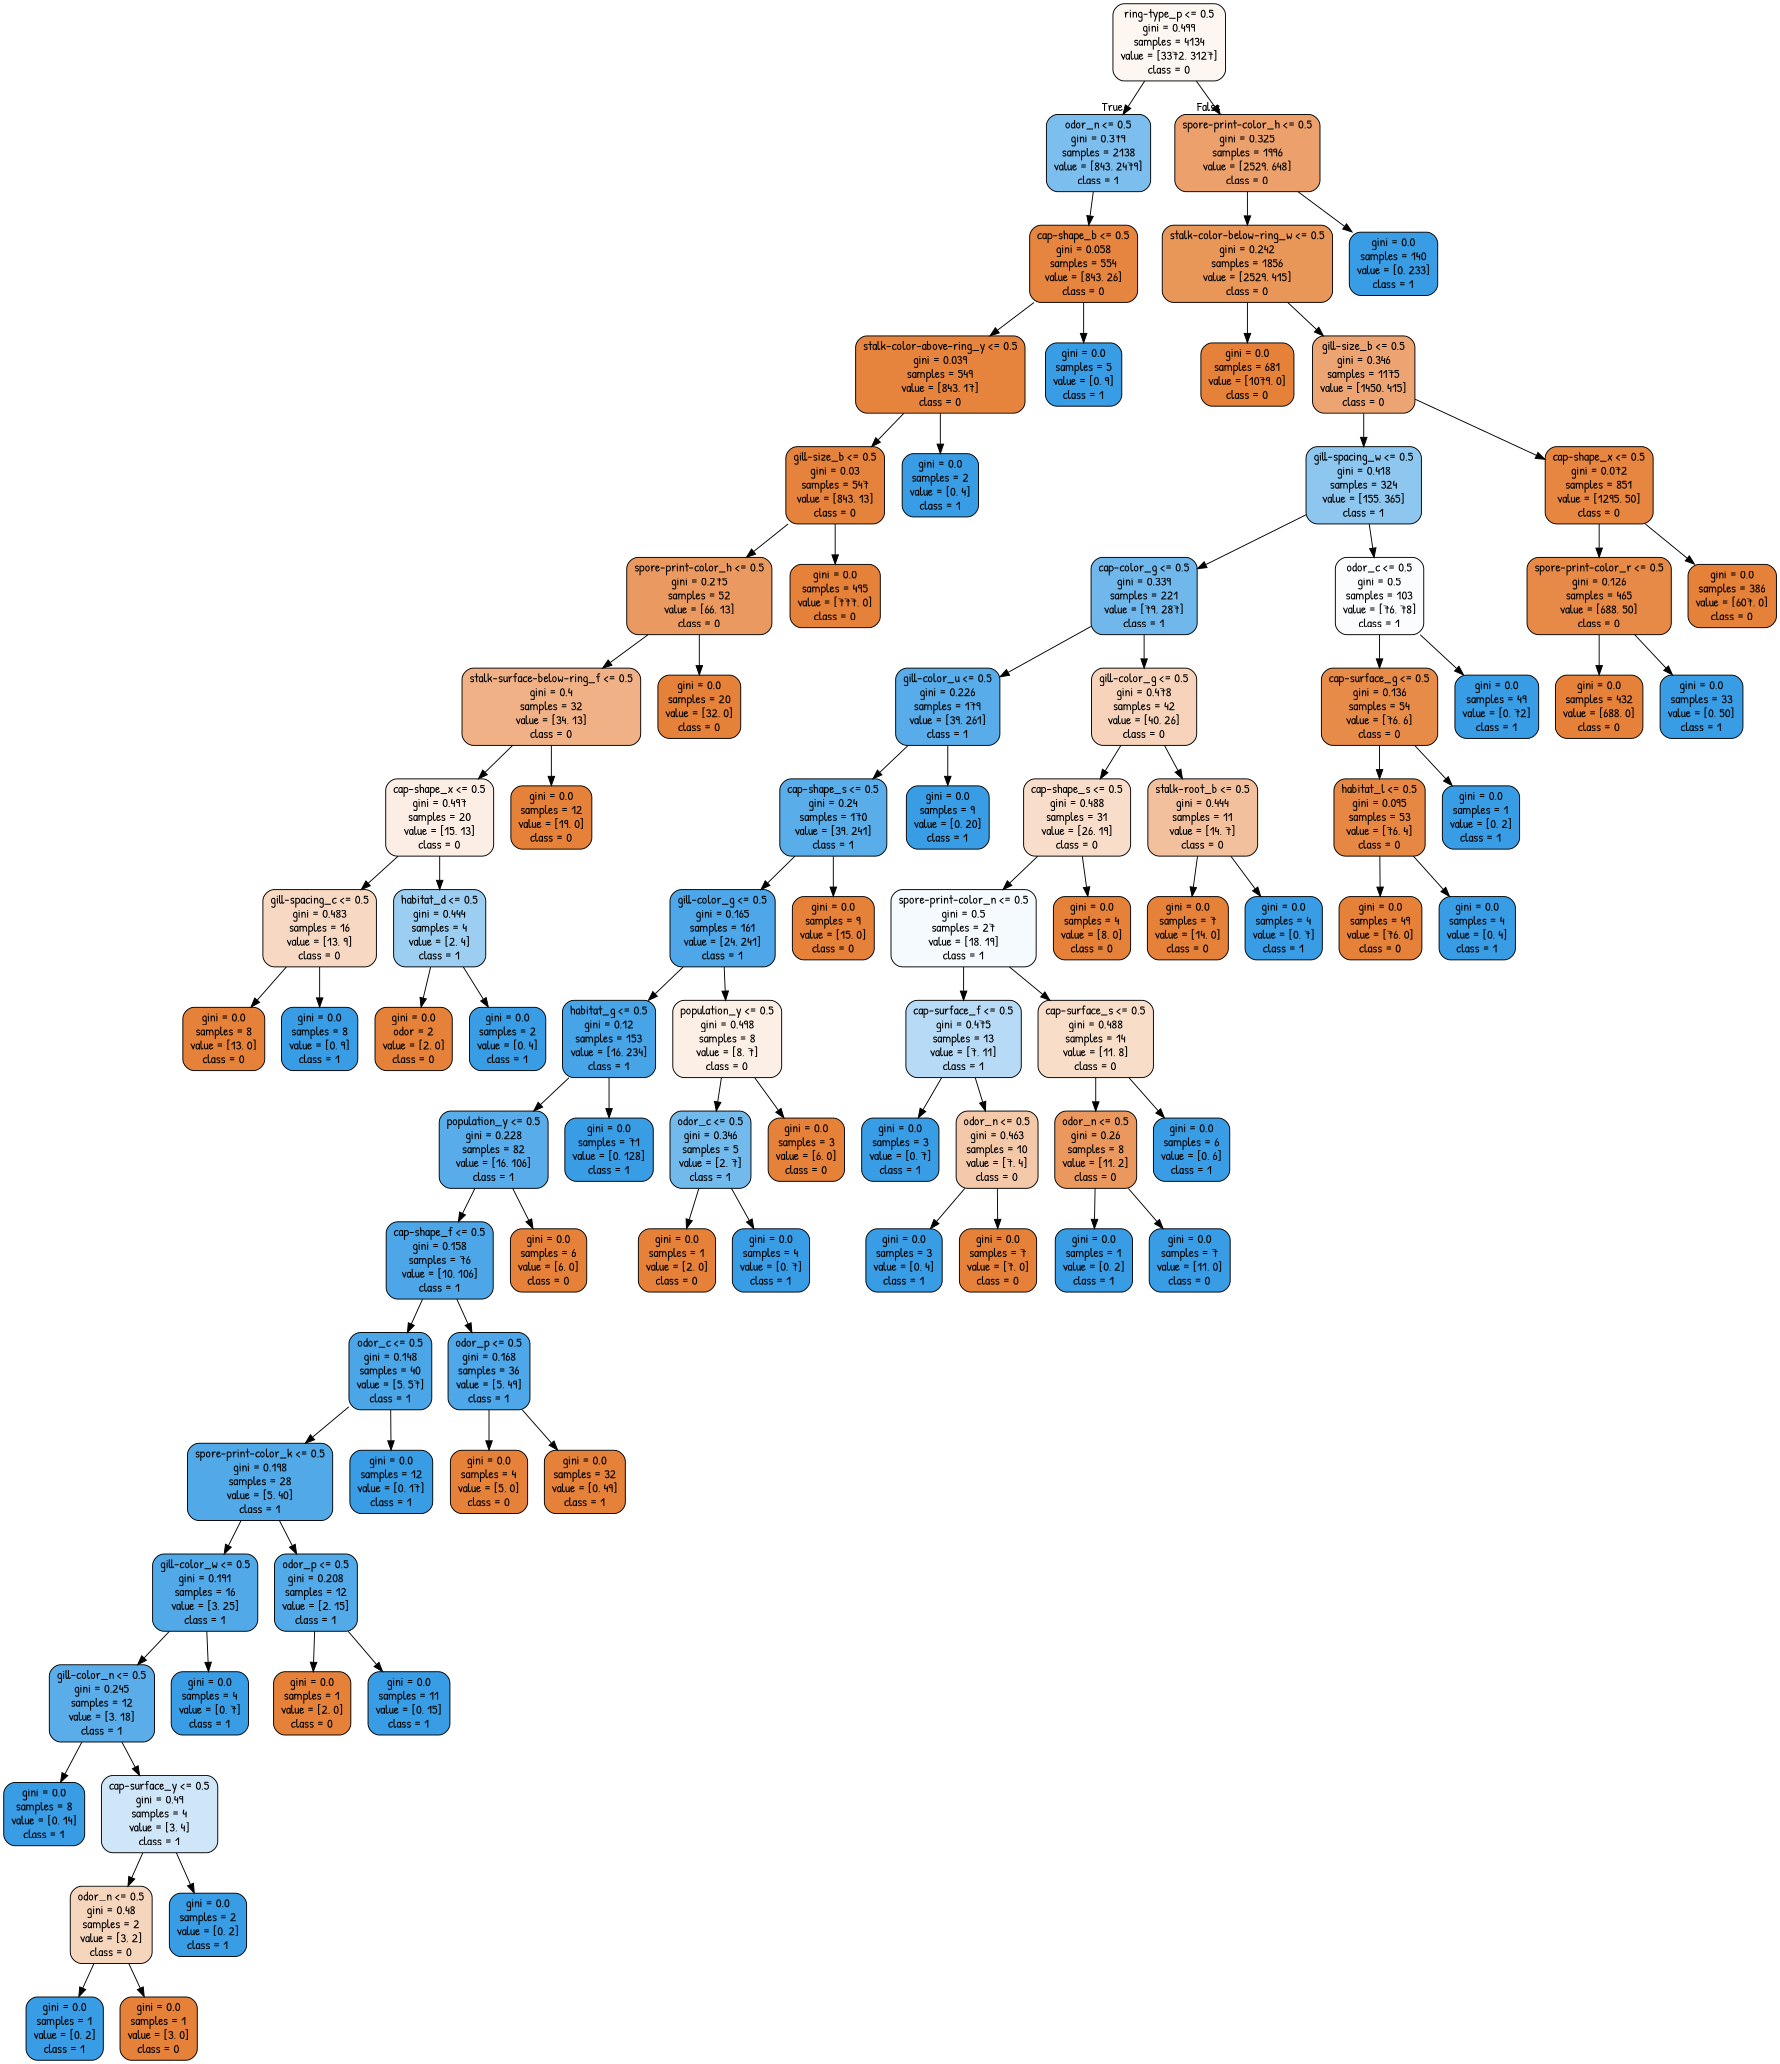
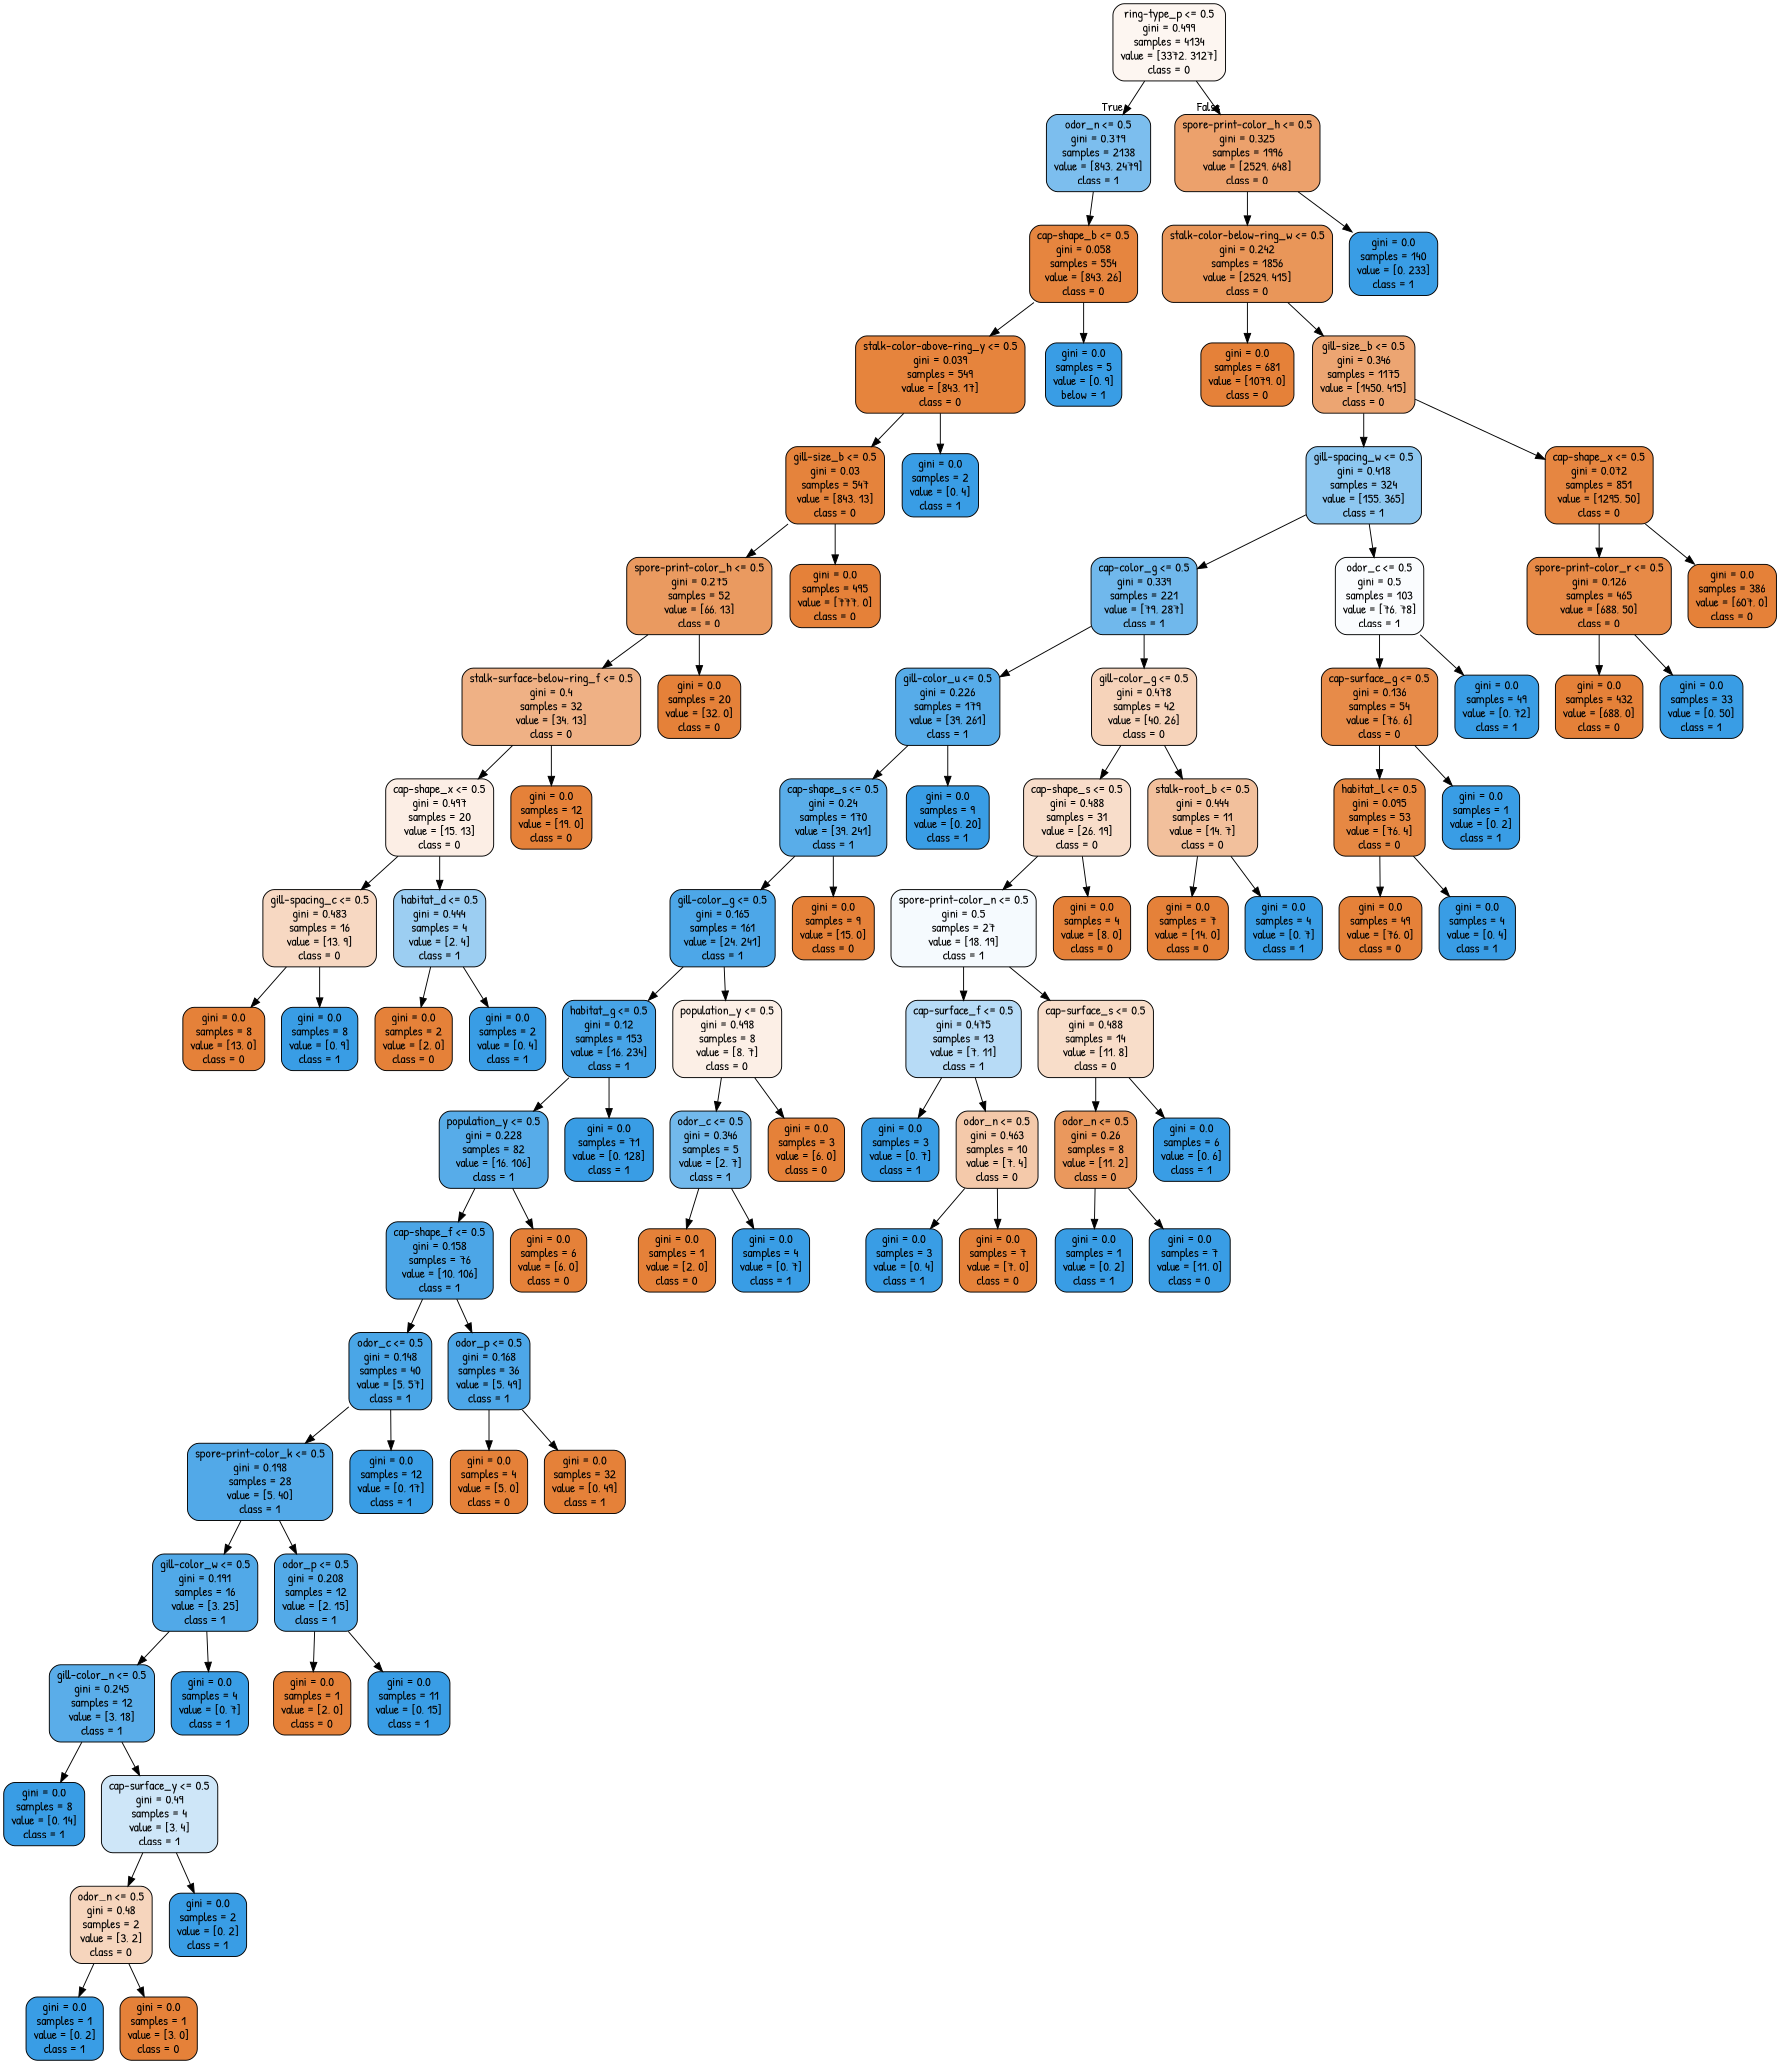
node "gini = 0.0 samples = 5 value = [0, 9] class = 1": label "gini = 0.0 samples = 5 value = [0, 9] class = 1" -> "gini = 0.0 samples = 5 value = [0, 9] below = 1"
node "gini = 0.0 odor = 2 value = [2, 0] class = 0": label "gini = 0.0 odor = 2 value = [2, 0] class = 0" -> "gini = 0.0 samples = 2 value = [2, 0] class = 0"
